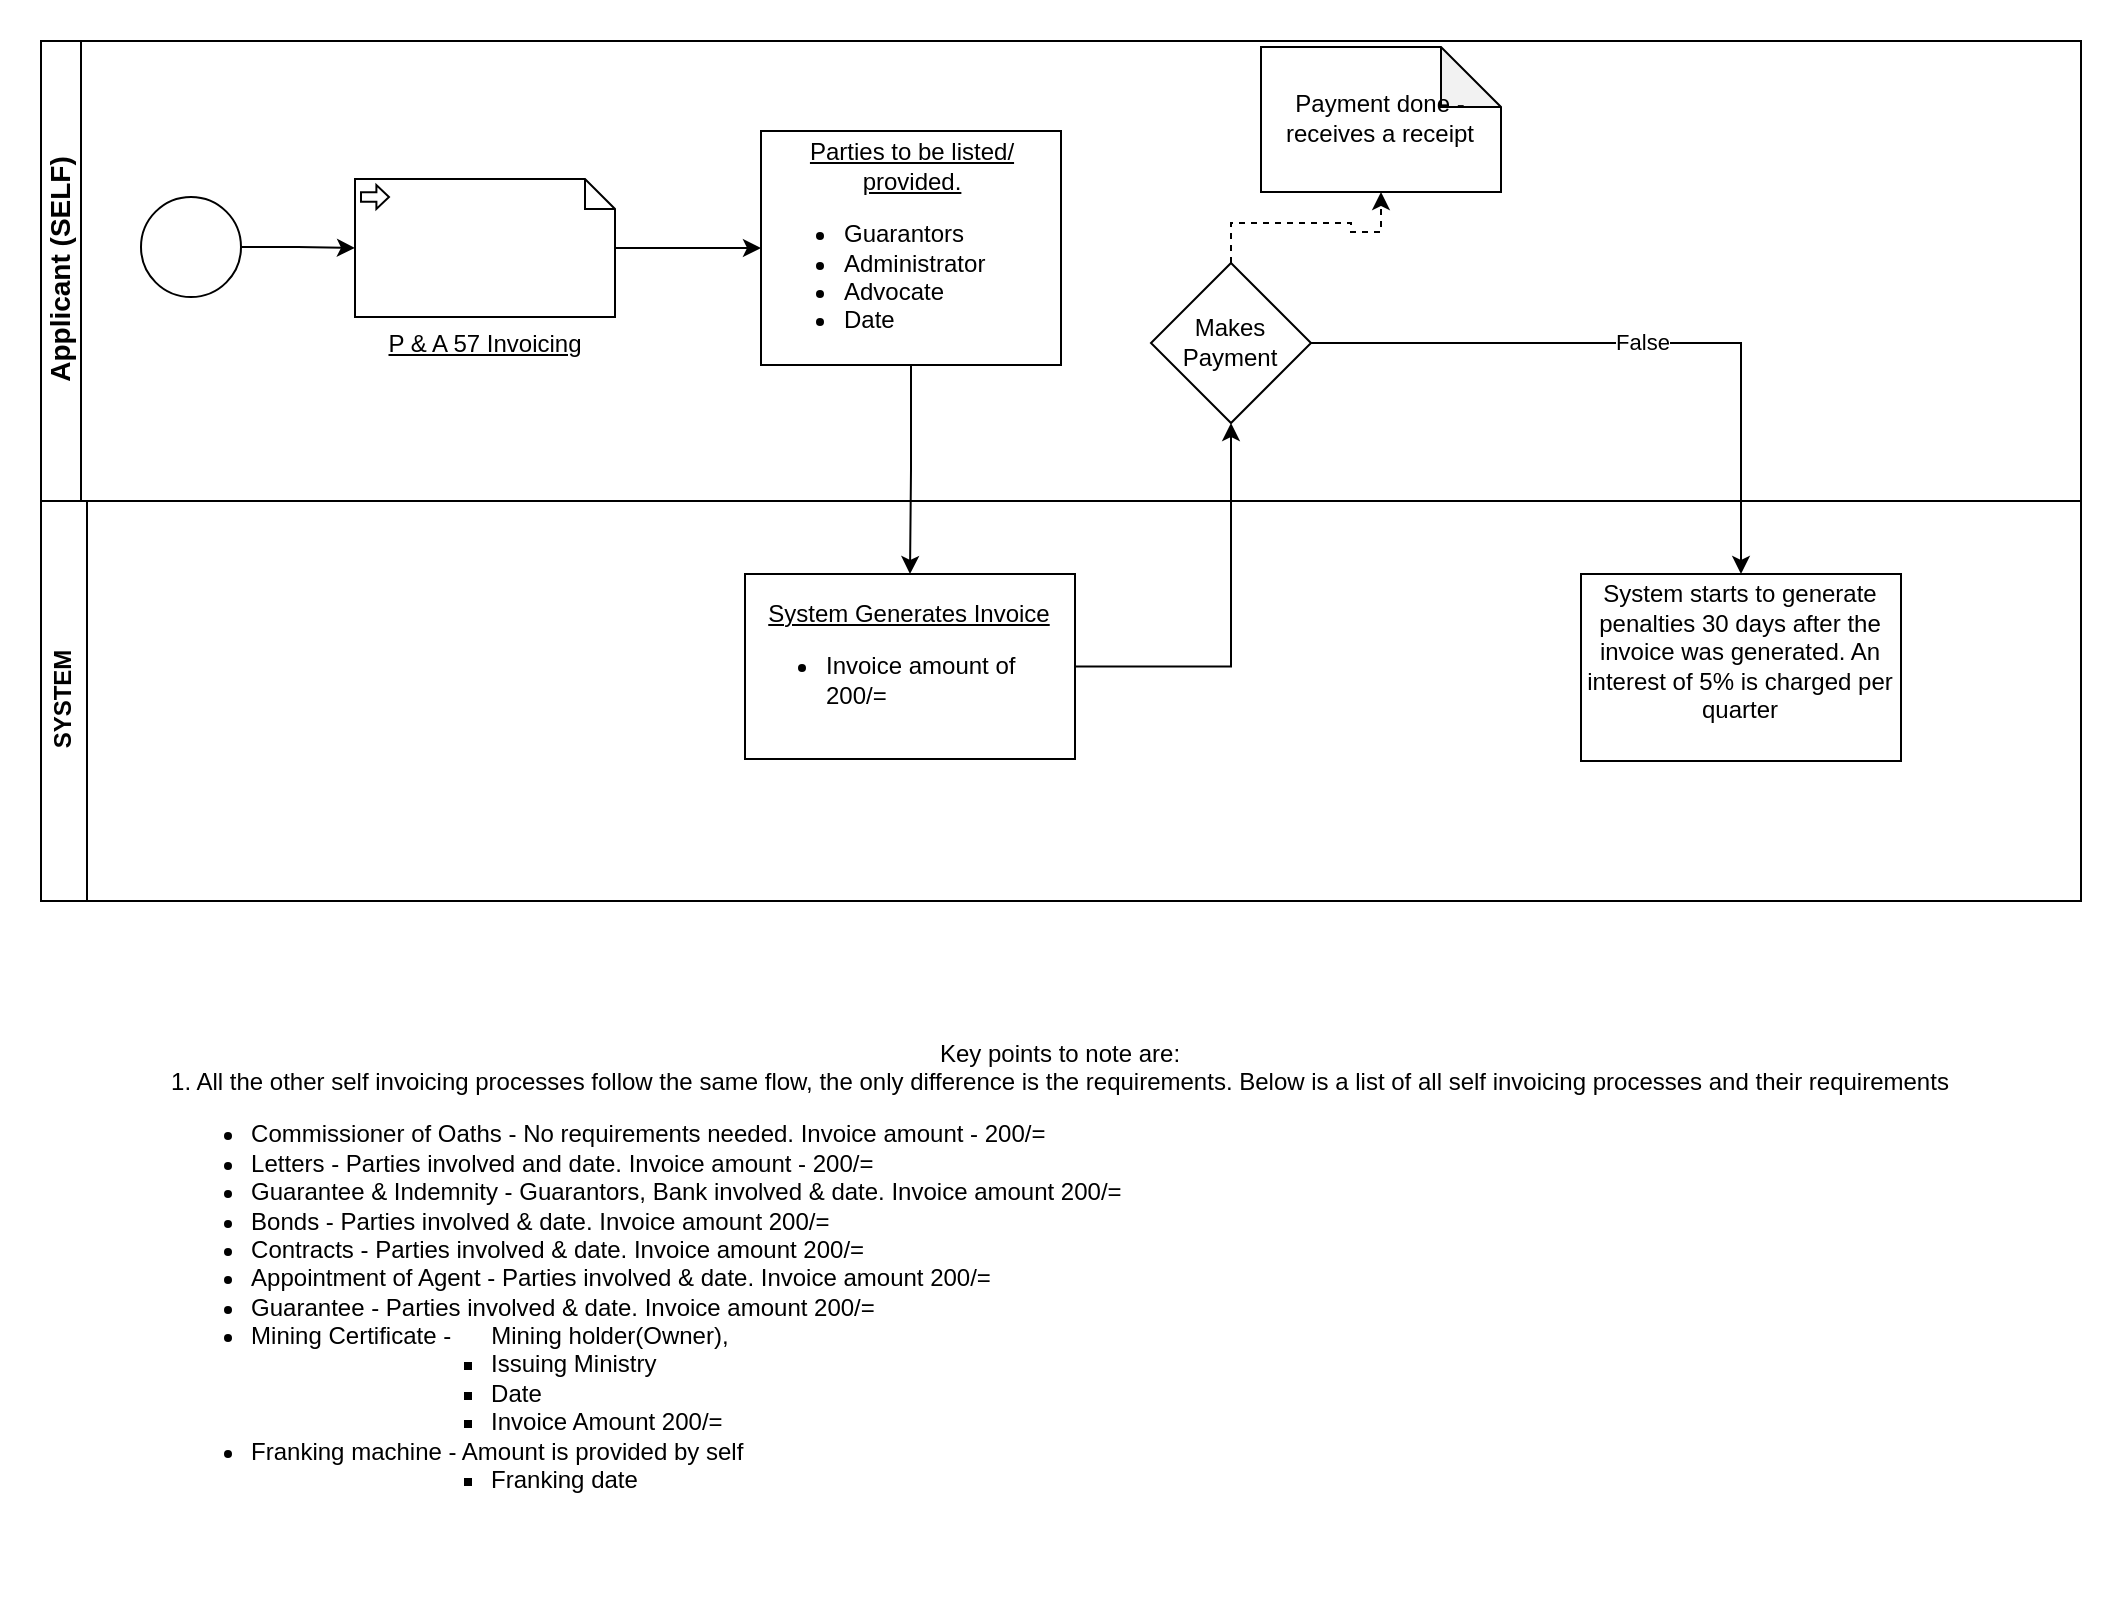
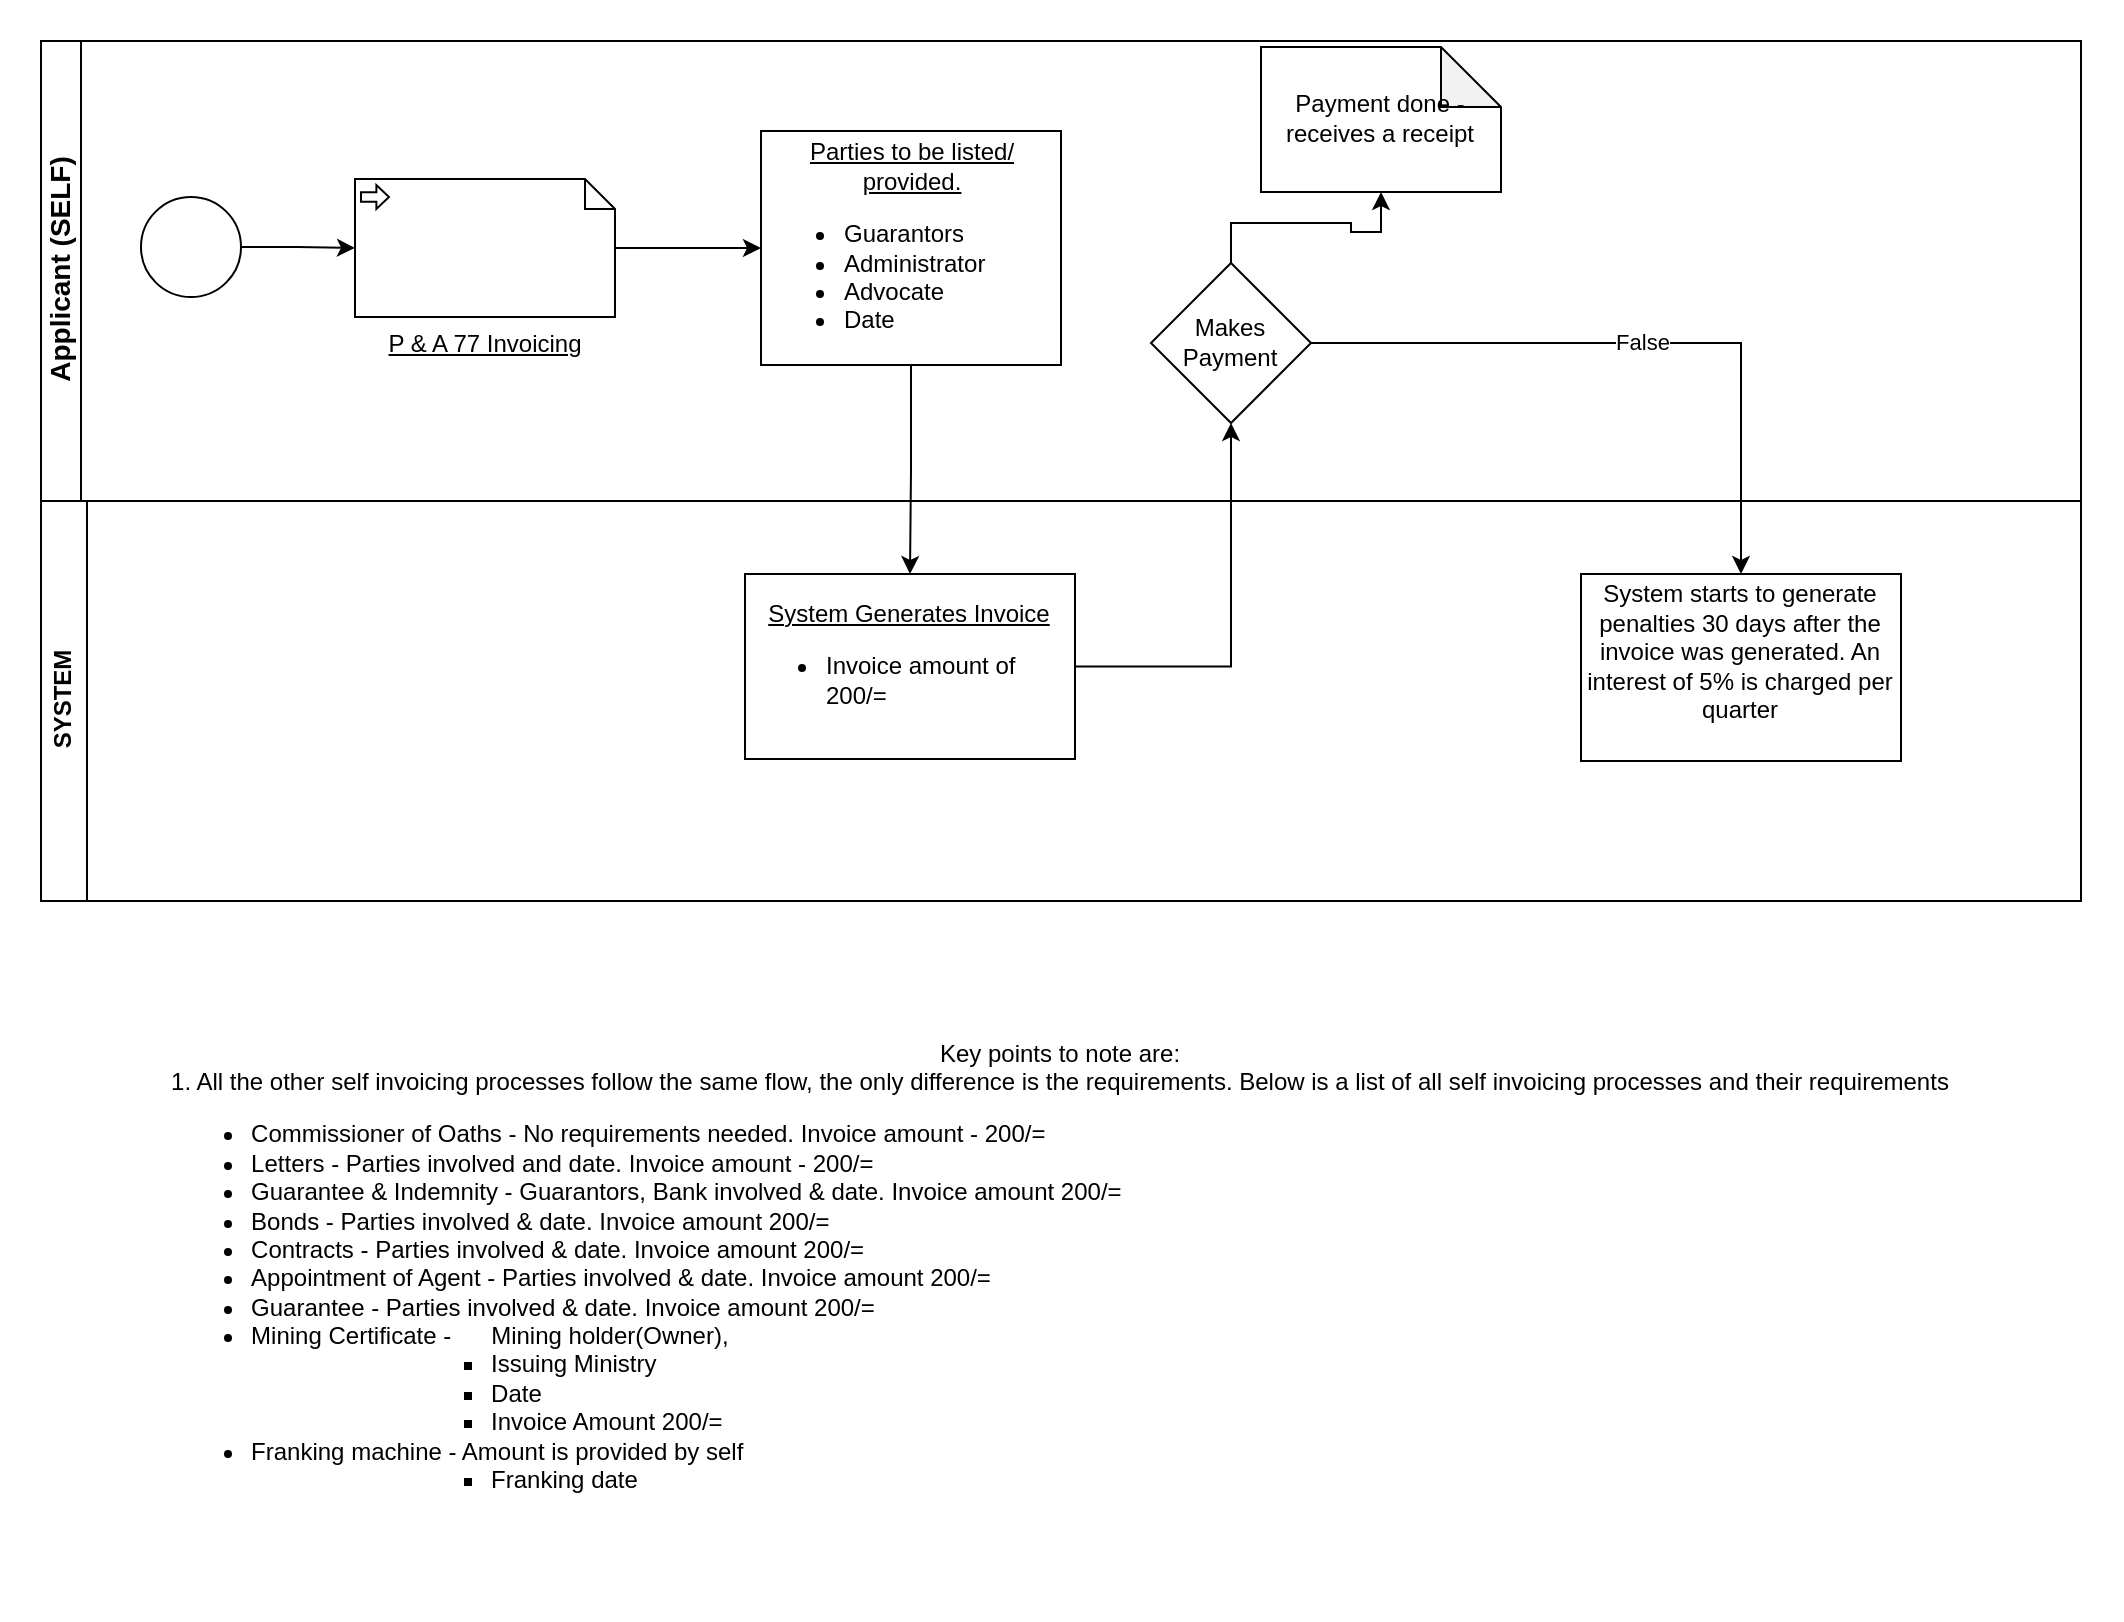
edge "Makes Payment" -> "Payment done - receives a receipt": style dashed -> solid
node "P & A 57 Invoicing": label "P & A 57 Invoicing" -> "P & A 77 Invoicing"
